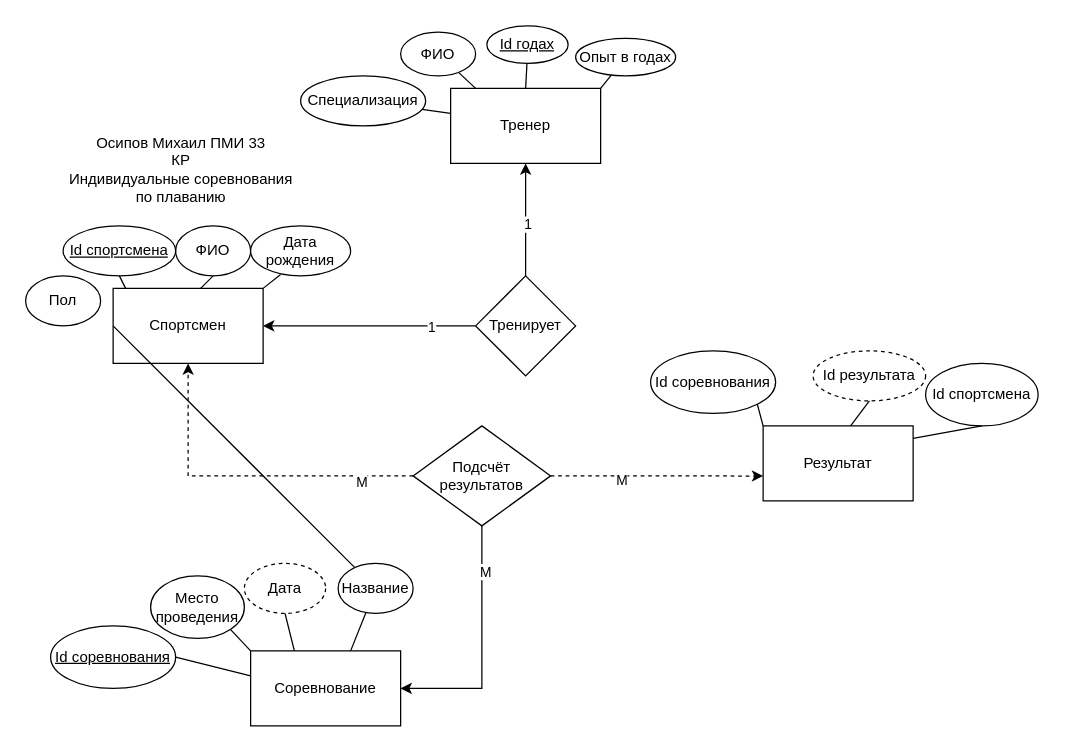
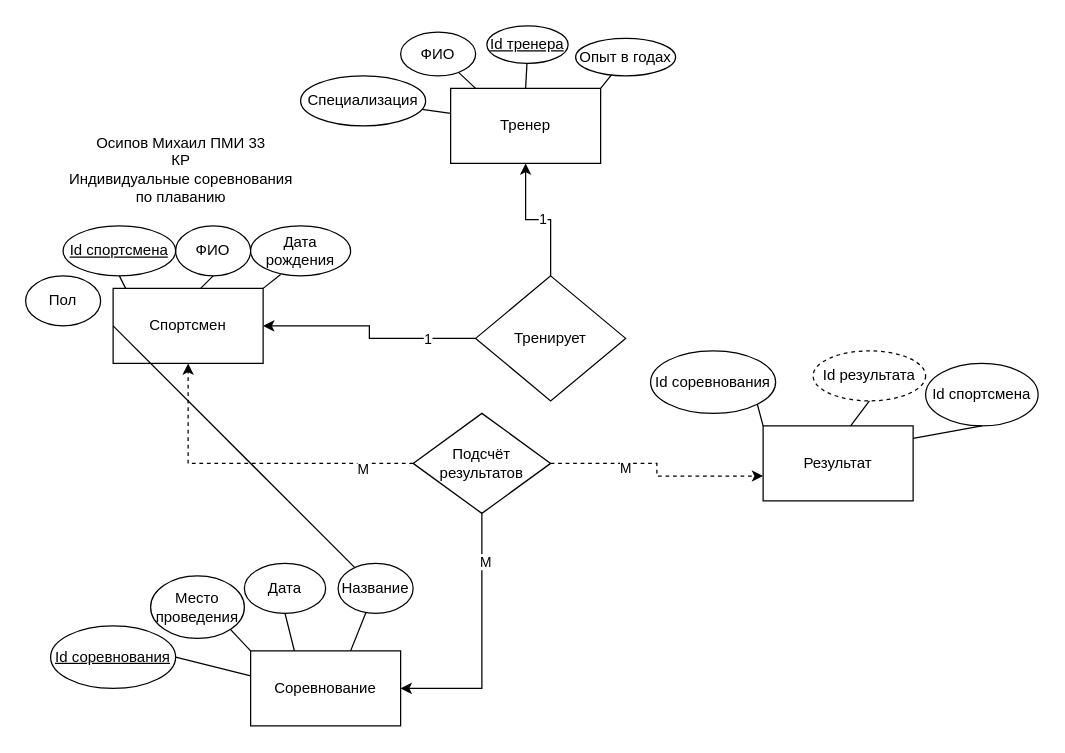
node "Id годах": label "Id годах" -> "Id тренера"
node "Тренирует": size 100x100 -> 150x125
node "Подсчёт результатов": moved (482, 476) -> (482, 463)
node "Дата": style dashed -> solid
